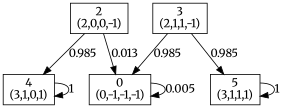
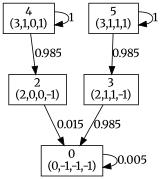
edge "2 (2,0,0,-1)" -> "4 (3,1,0,1)": reversed
edge "3 (2,1,1,-1)" -> "5 (3,1,1,1)": reversed
edge "2 (2,0,0,-1)" -> "0 (0,-1,-1,-1)": label "0.013" -> "0.015"
